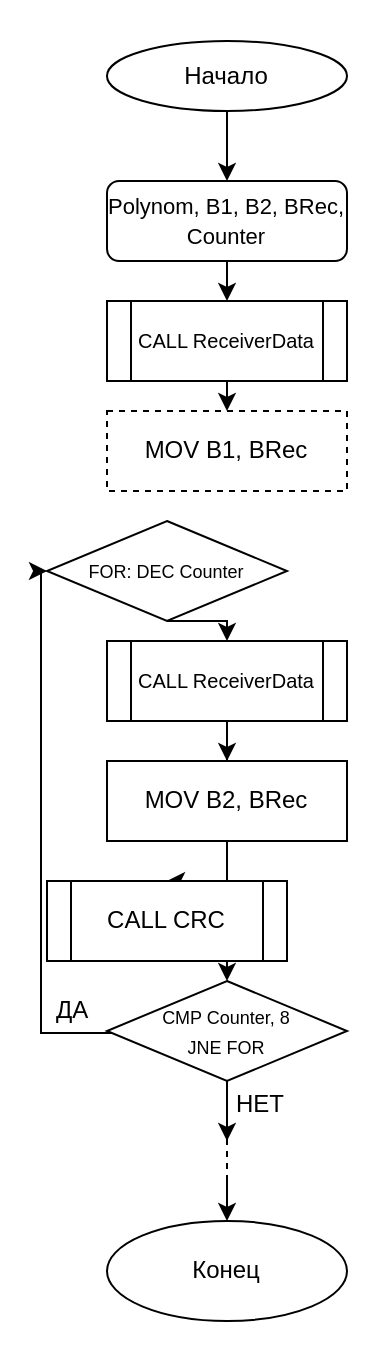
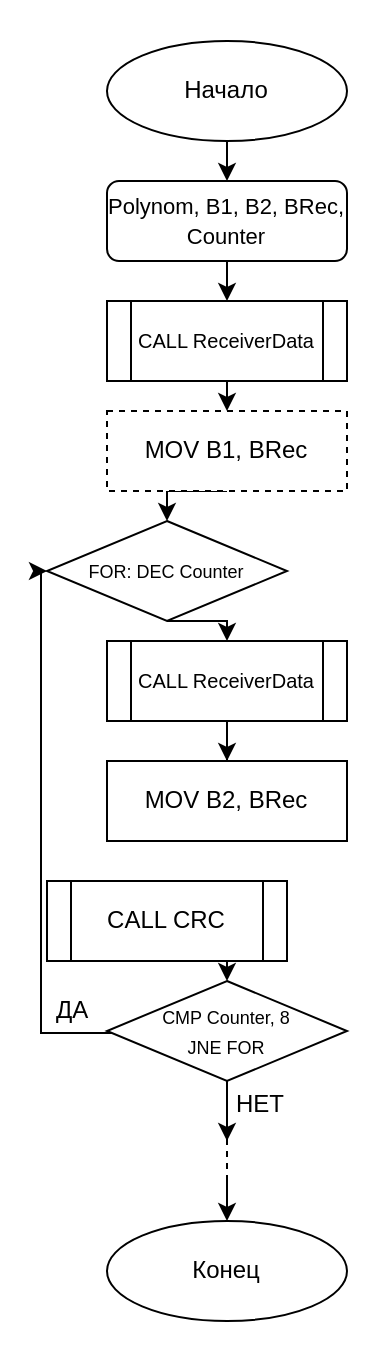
node "Начало": size 240x70 -> 240x100
edge "MOV B1, BRec" -> "FOR: DEC Counter": added
edge "MOV B2, BRec" -> "CALL CRC": removed
